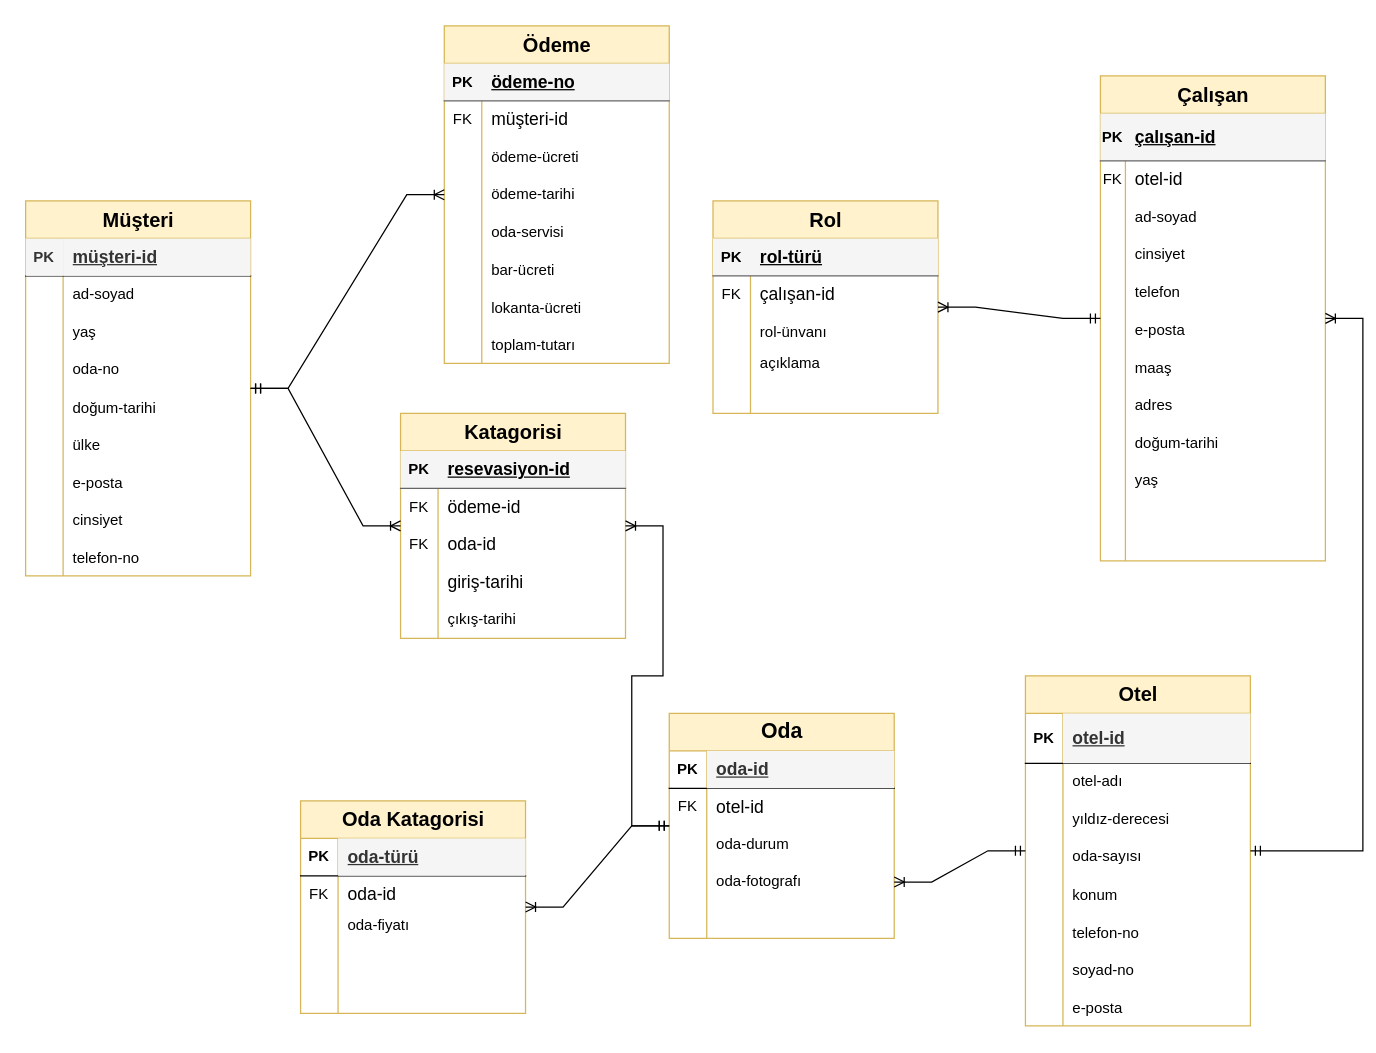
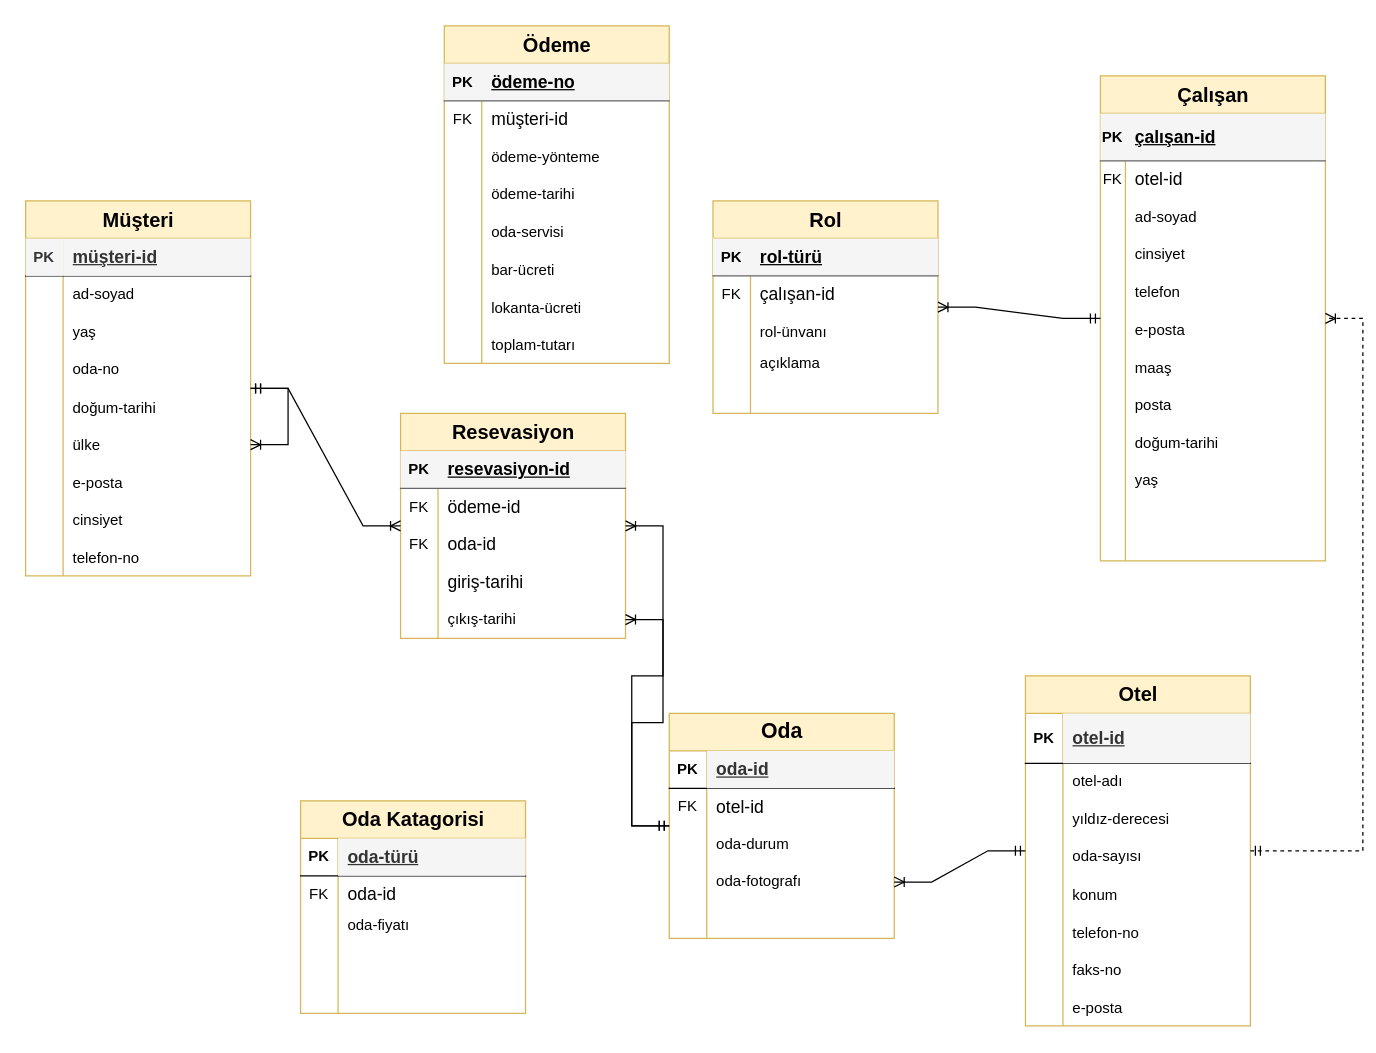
node "ödeme-ücreti": label "ödeme-ücreti" -> "ödeme-yönteme"
edge "Ödeme" -- "Müşteri": now "ülke" -- "Müşteri"
node "adres": label "adres" -> "posta"
node "Katagorisi": label "Katagorisi" -> "Resevasiyon"
edge "Çalışan" -- "Otel": style solid -> dashed
edge "Oda" -- "Oda Katagorisi": now "Oda" -- "çıkış-tarihi"
node "soyad-no": label "soyad-no" -> "faks-no"
